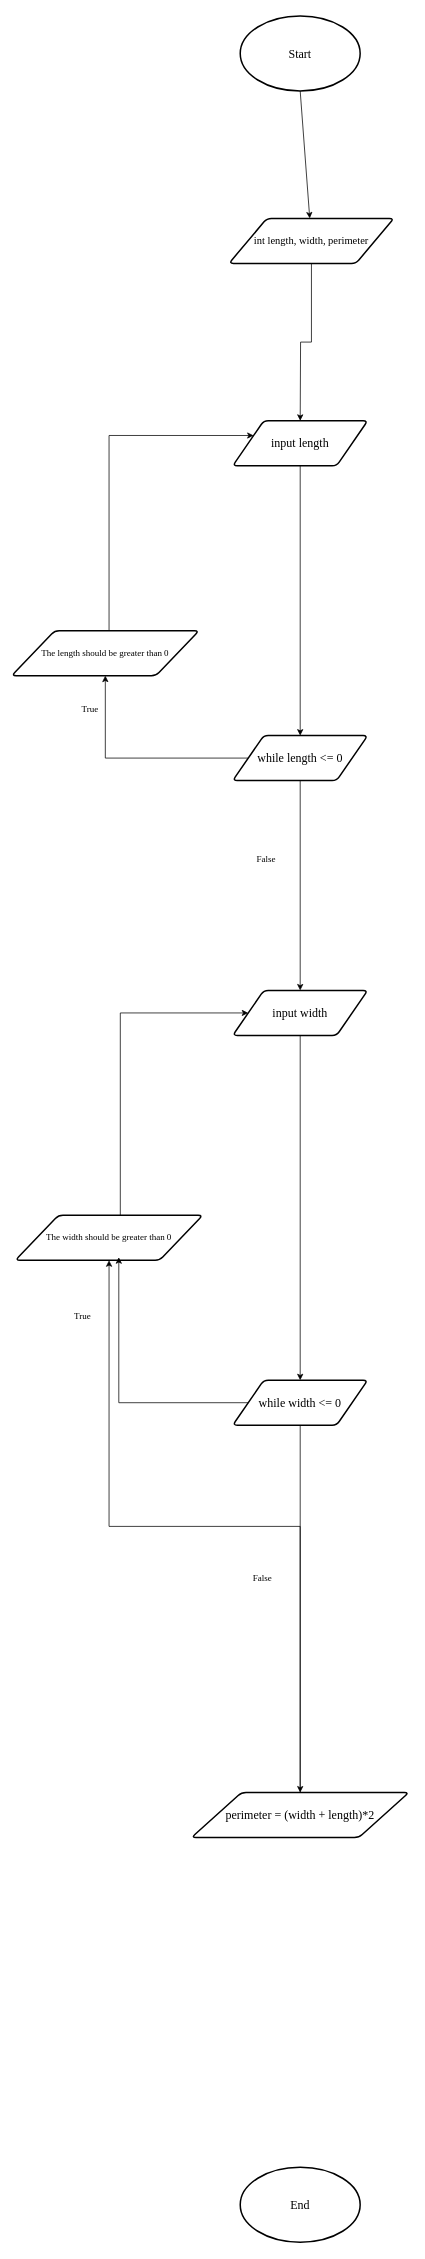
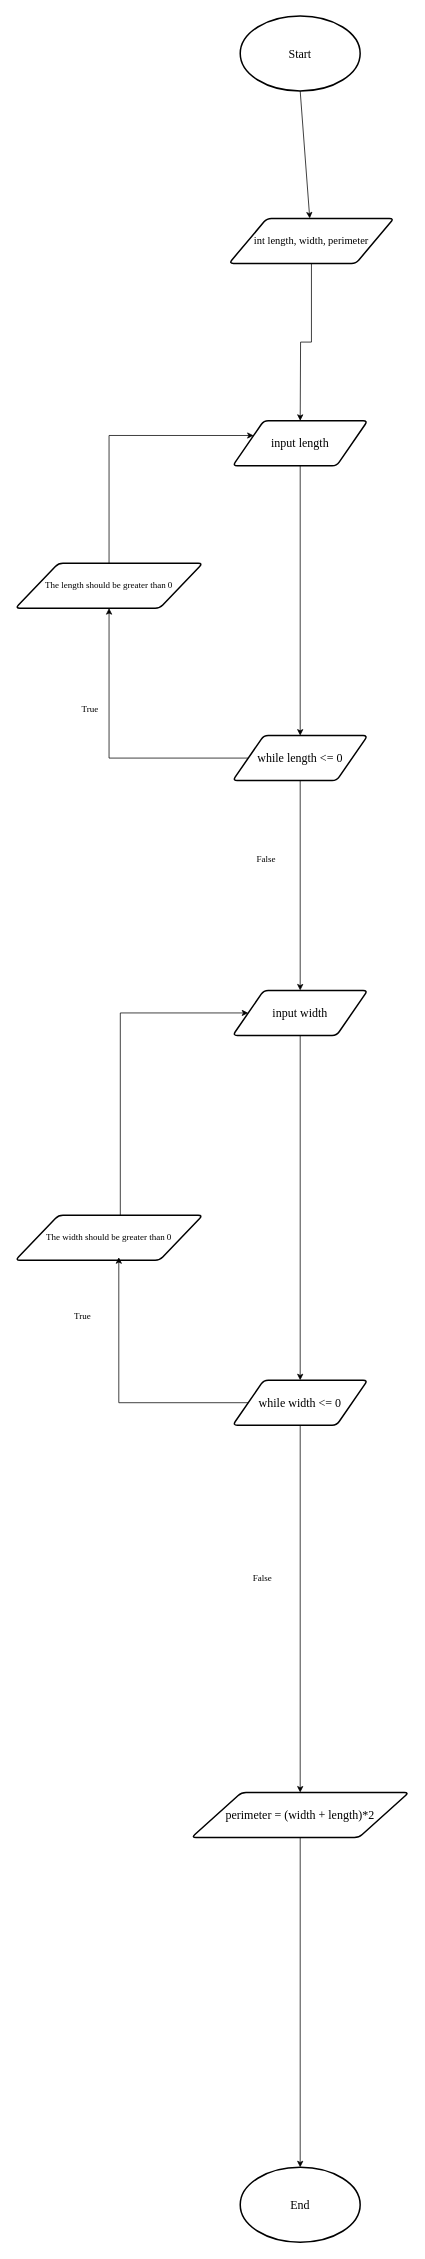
node "The length should be greater than 0": moved (105, 653) -> (109, 585)
edge "perimeter = (width + length)*2" -> "The width should be greater than 0": now "perimeter = (width + length)*2" -> "End"
